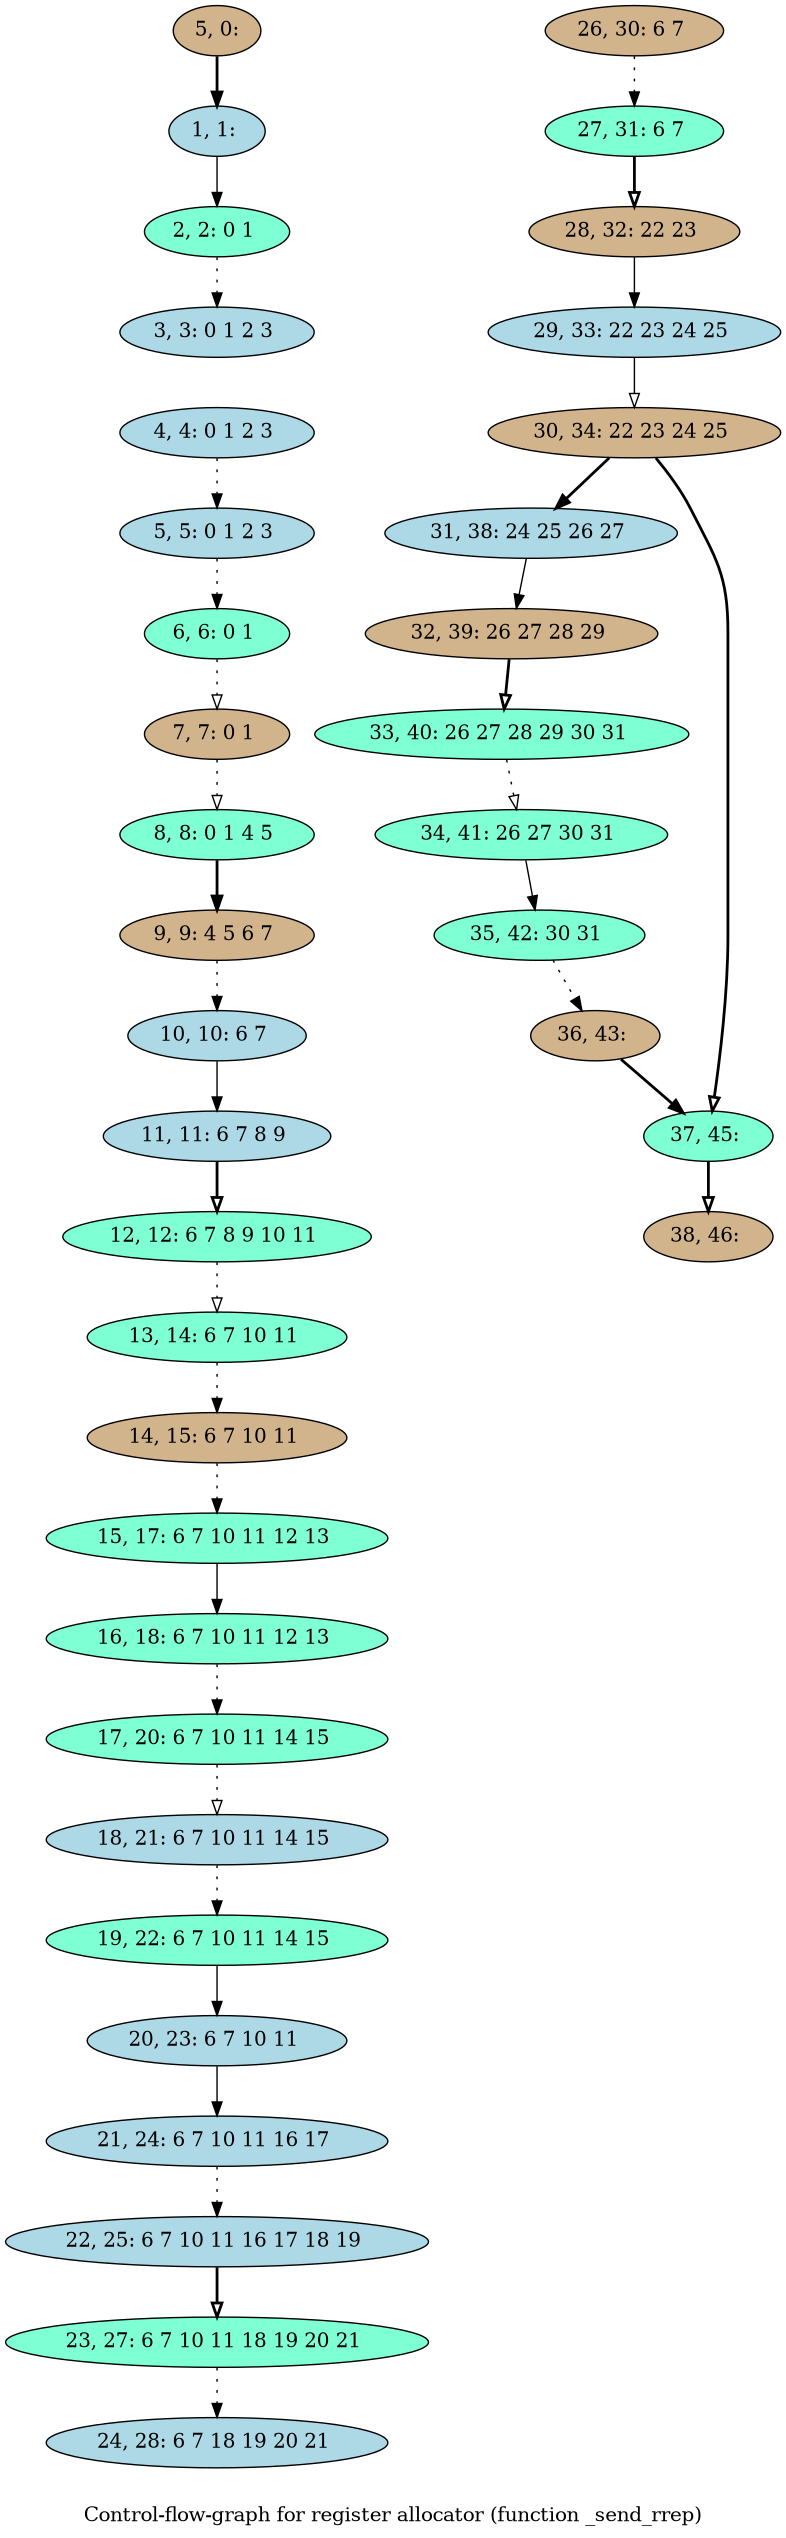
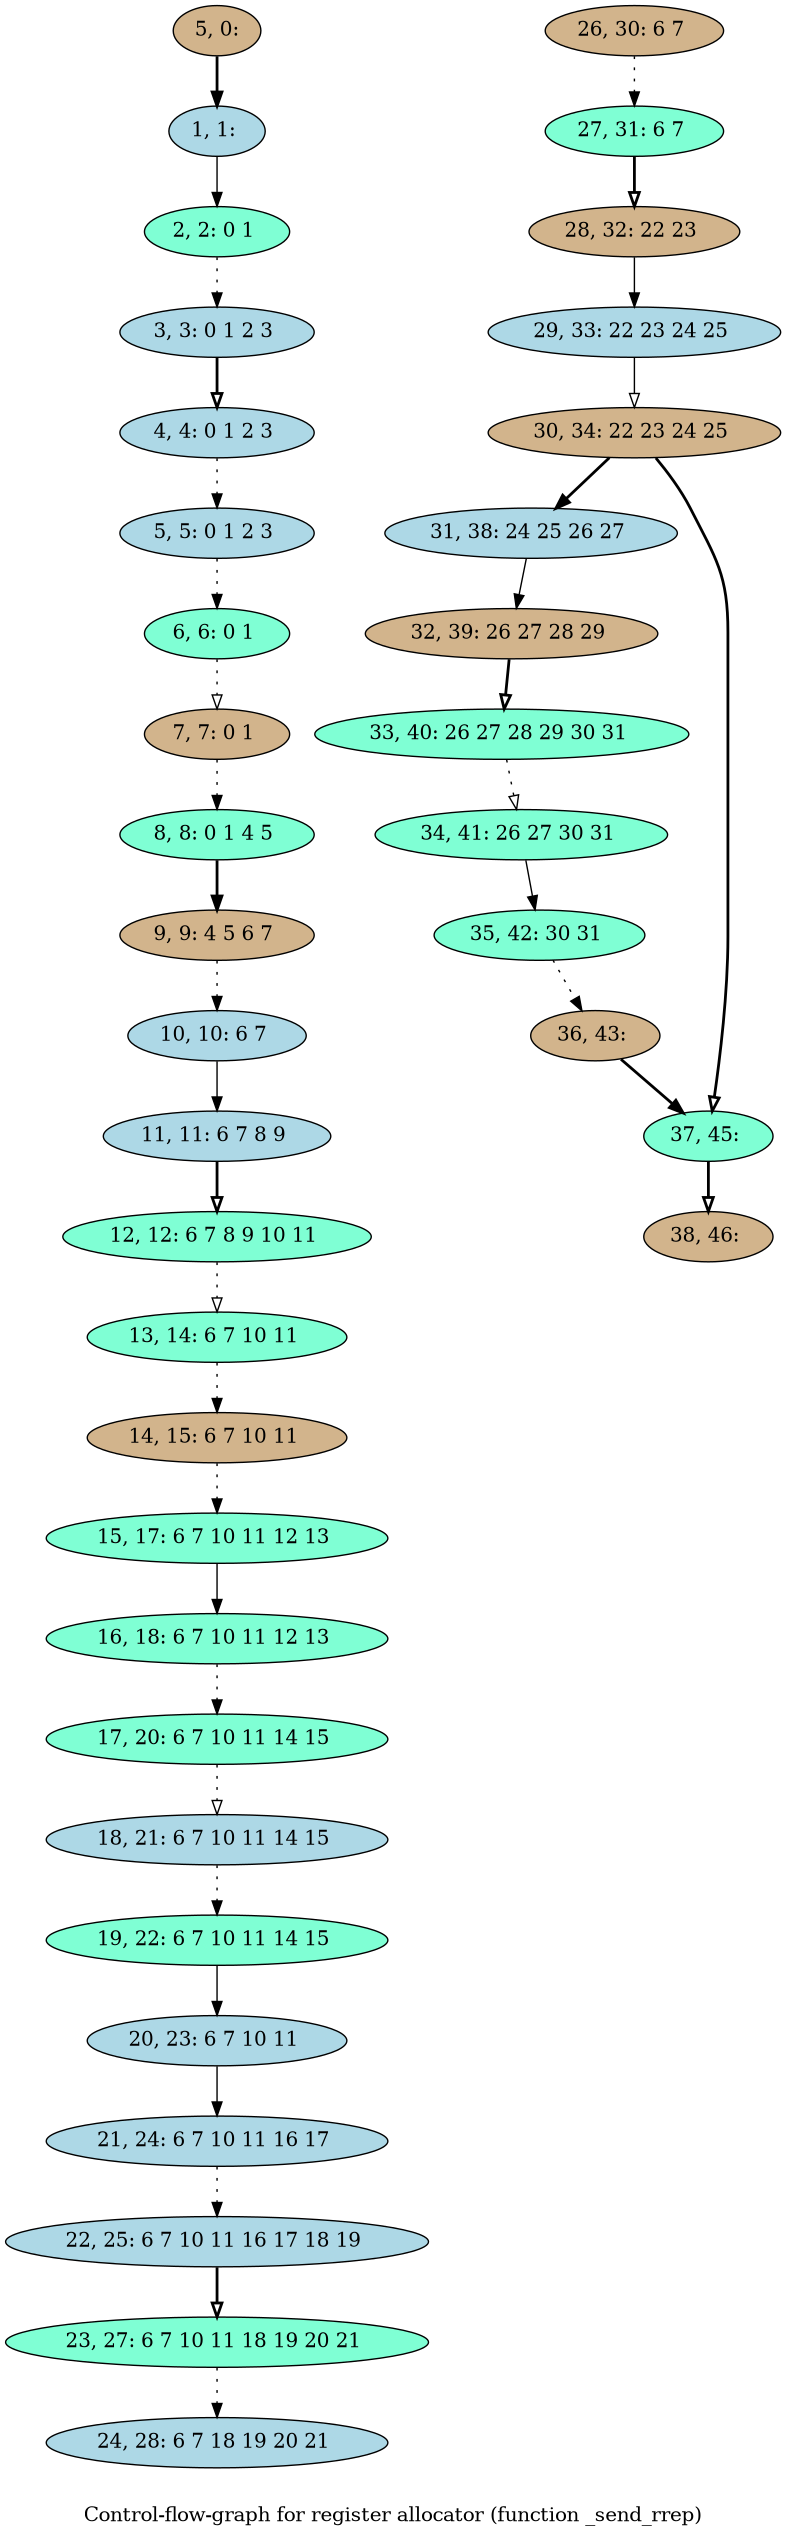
edge "3, 3: 0 1 2 3" -> "4, 4: 0 1 2 3": added
edge "7, 7: 0 1" -> "8, 8: 0 1 4 5": arrowhead onormal -> normal
